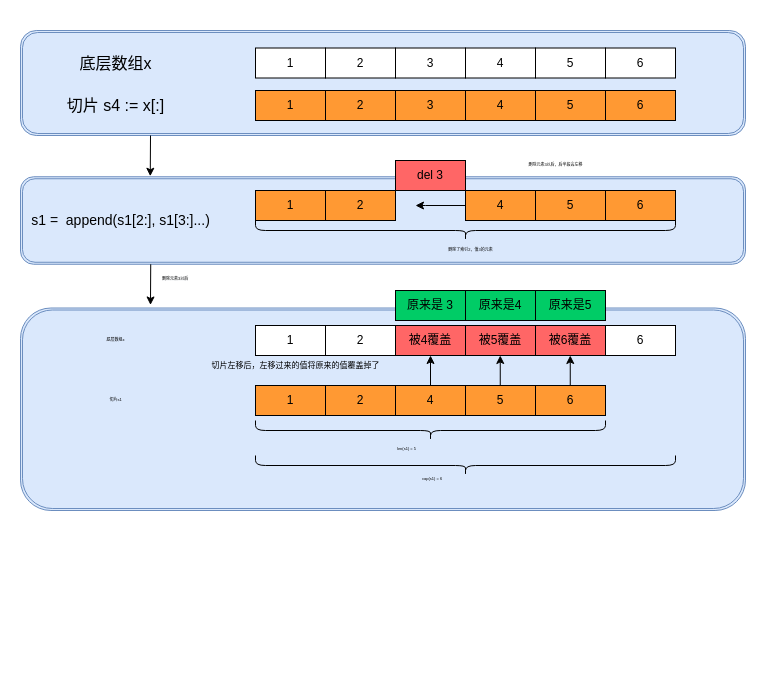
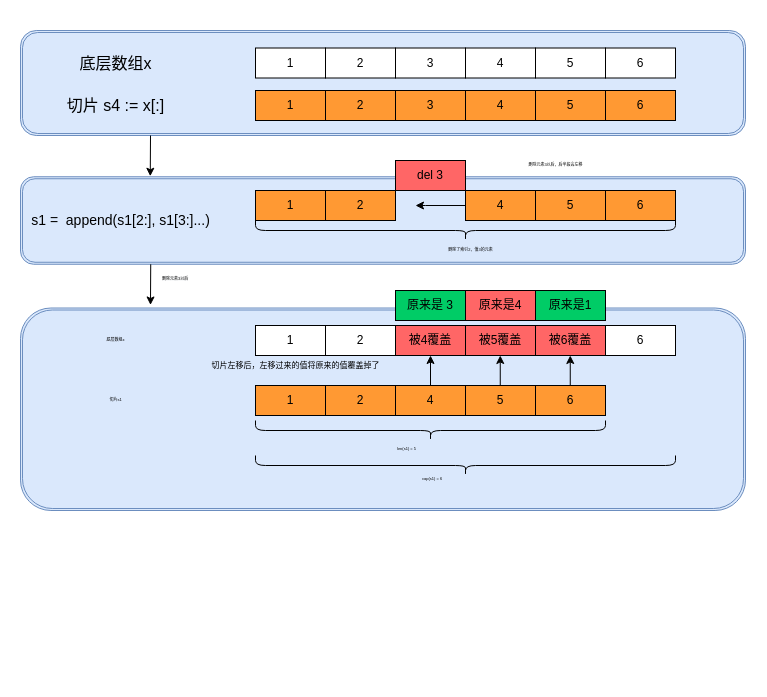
node "原来是4": fillcolor #00cc66 -> #ff6666
node "原来是5": label "原来是5" -> "原来是1"
